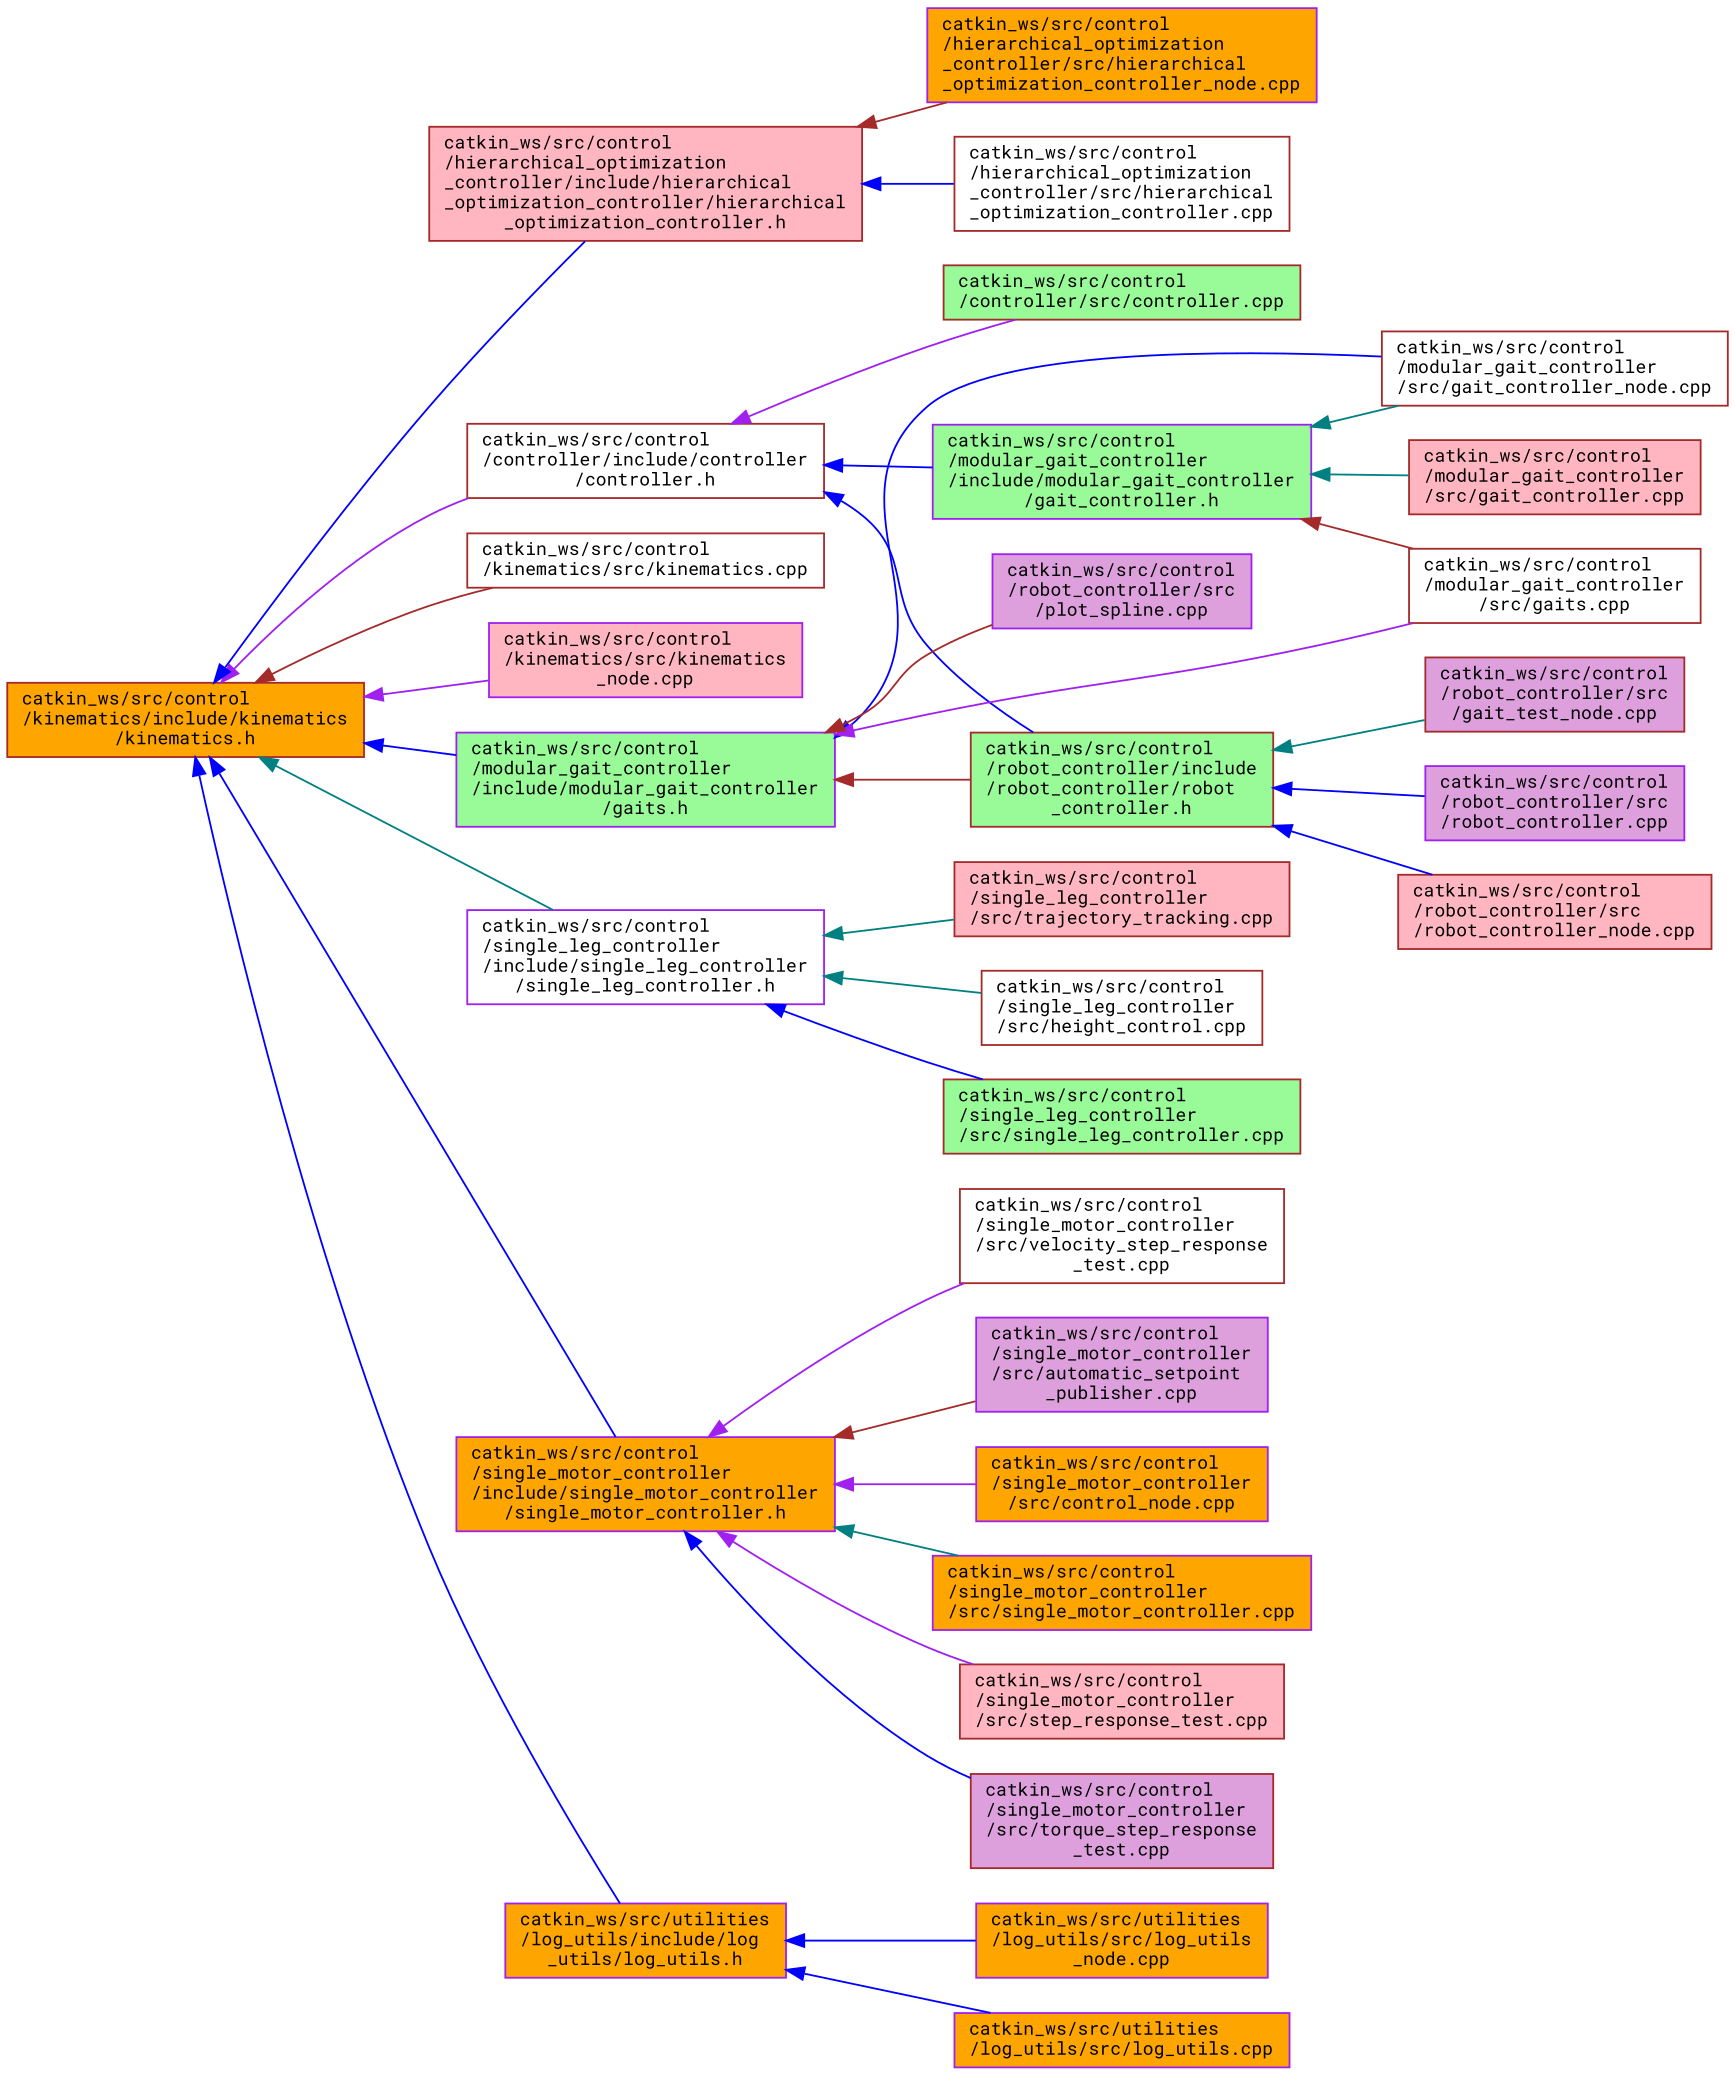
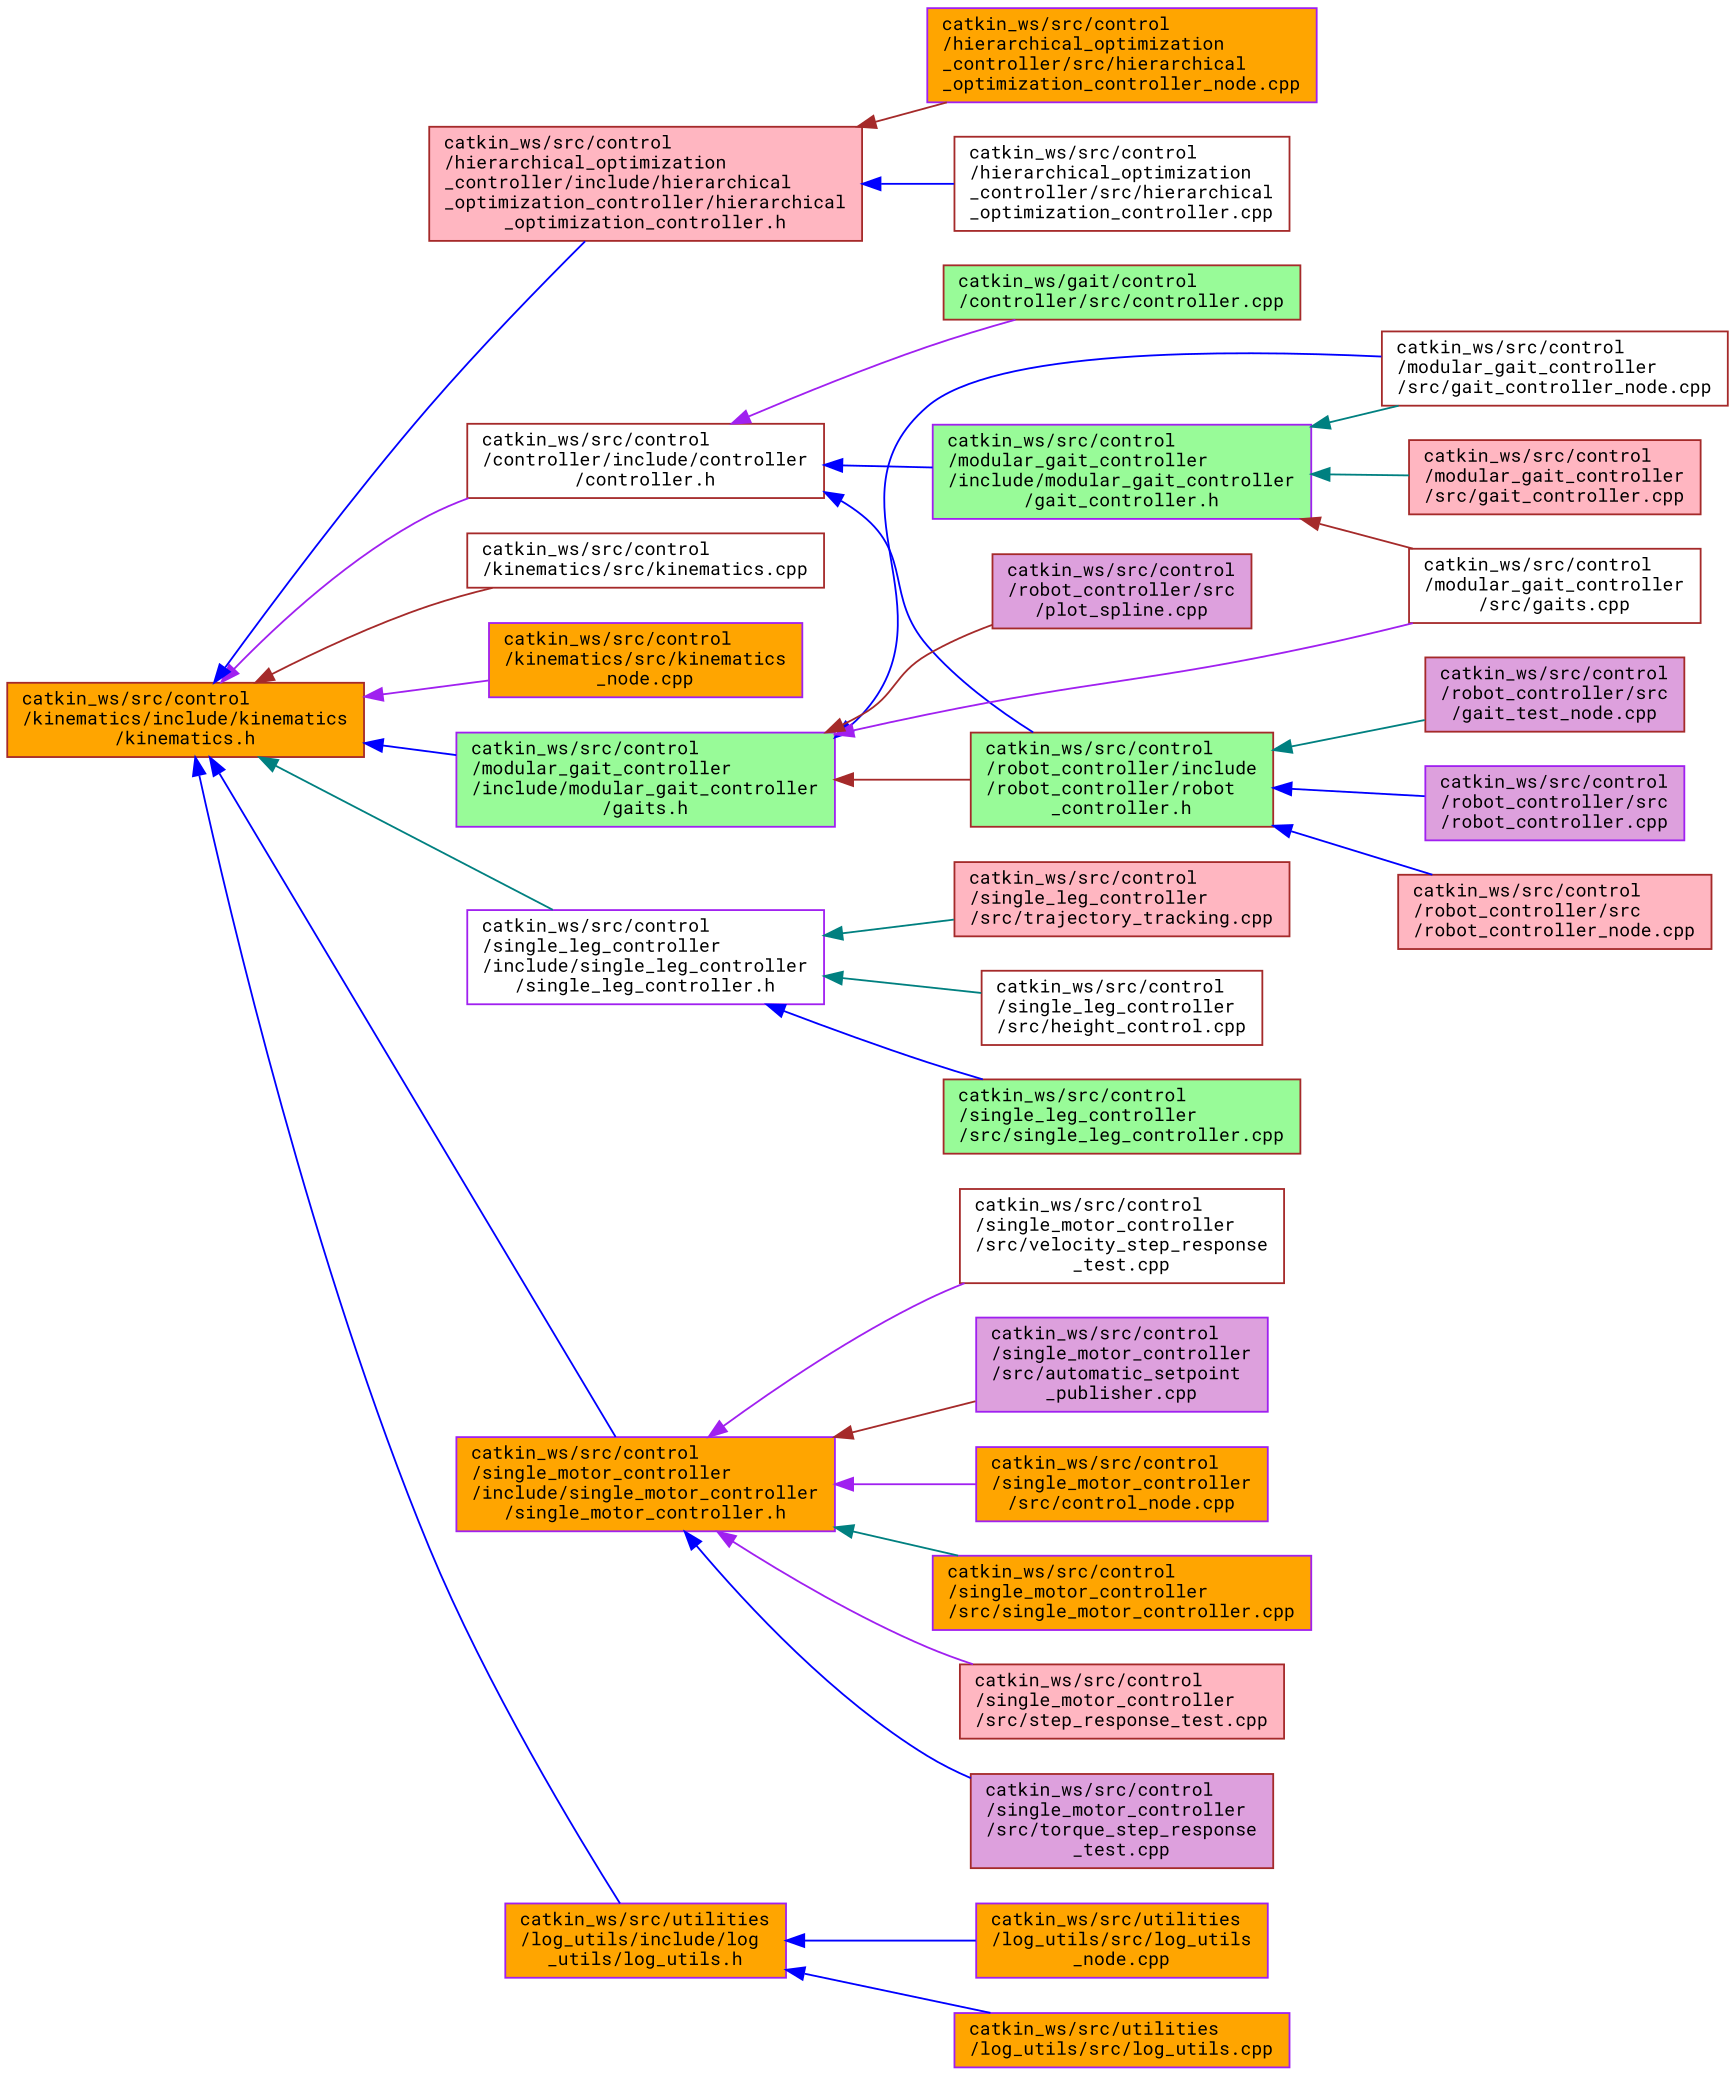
node "catkin_ws/src/control /controller/src/controller.cpp": label "catkin_ws/src/control /controller/src/controller.cpp" -> "catkin_ws/gait/control /controller/src/controller.cpp"
node "catkin_ws/src/control /robot_controller/src /plot_spline.cpp": color purple -> brown
node "catkin_ws/src/control /kinematics/src/kinematics _node.cpp": fillcolor lightpink -> orange
